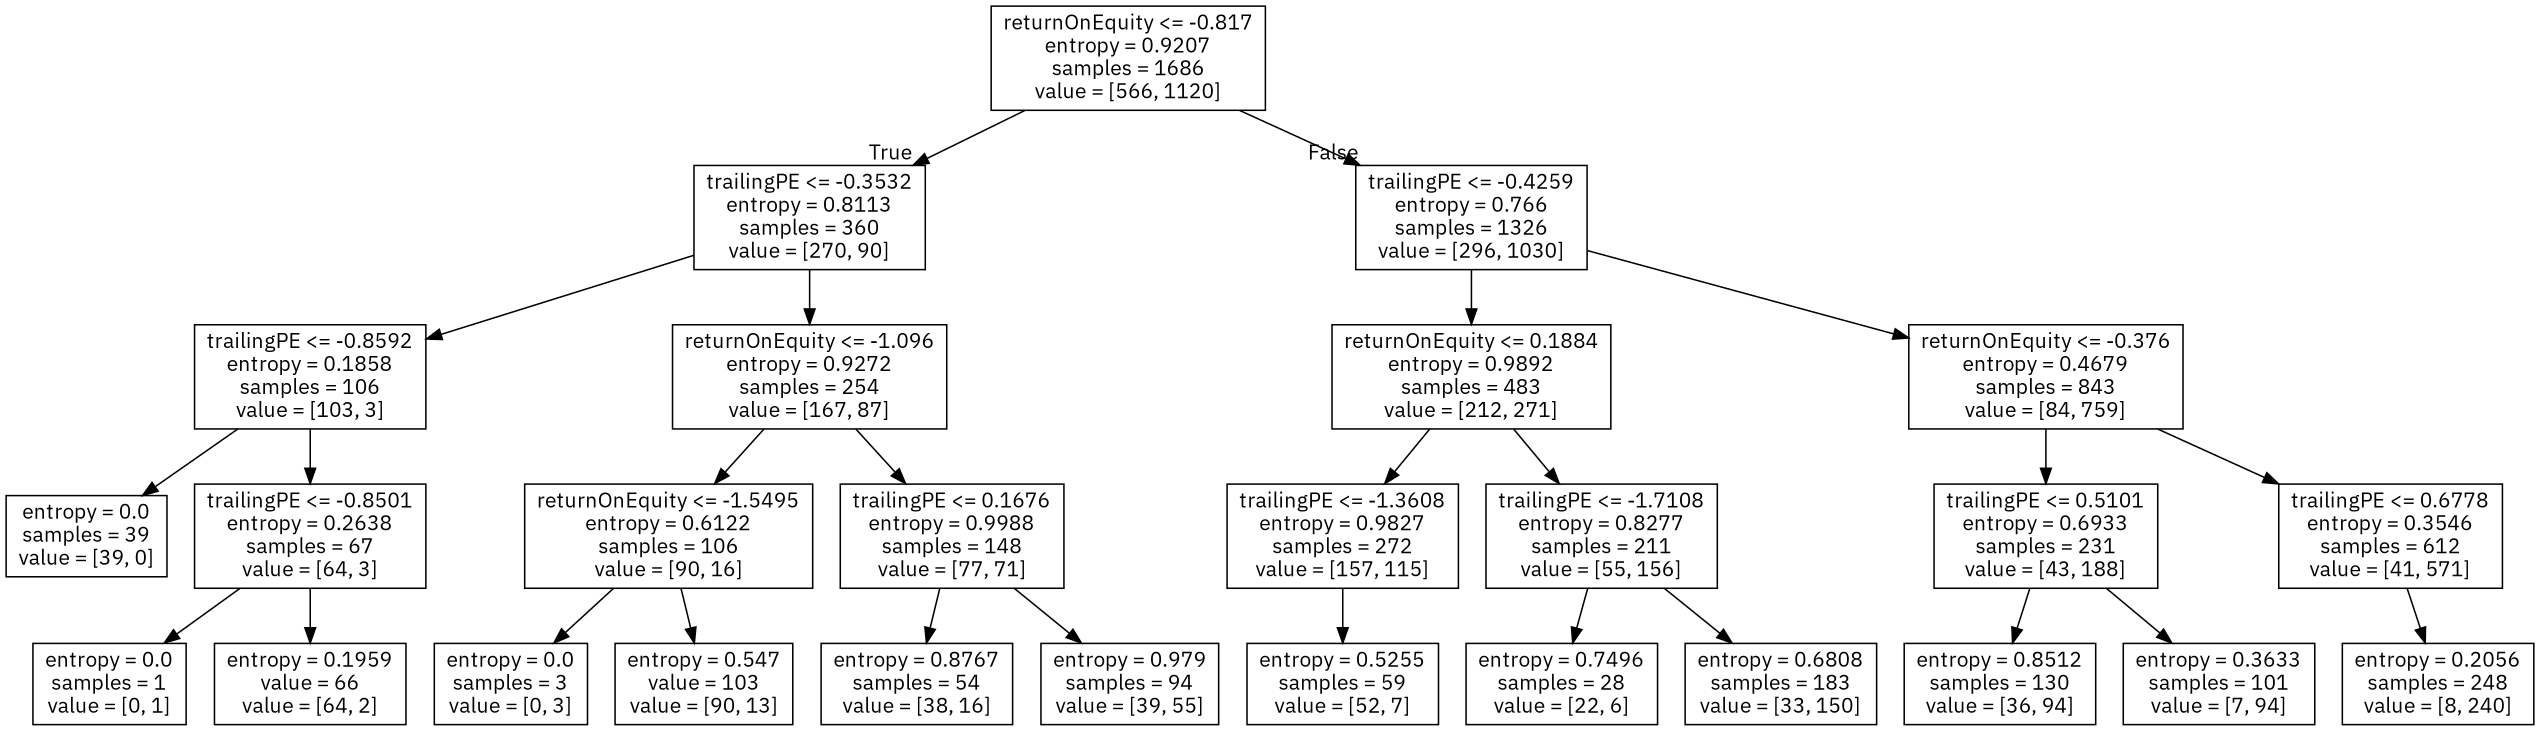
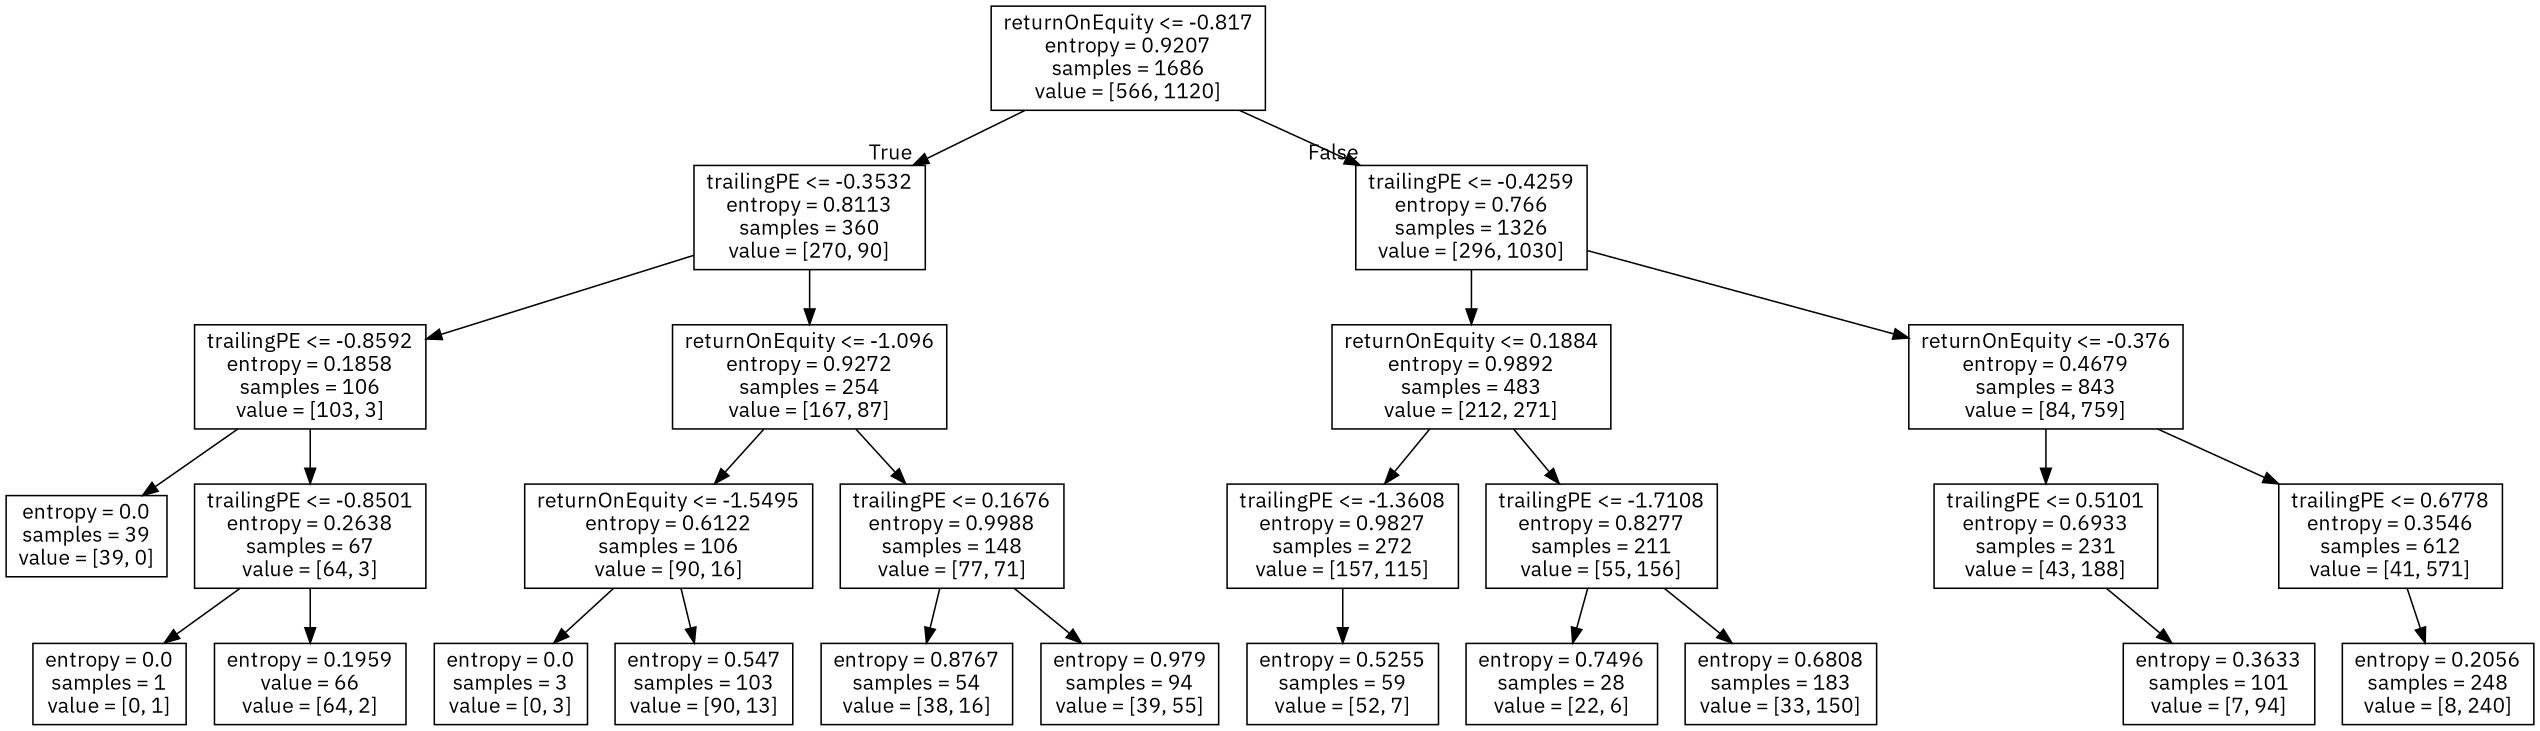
node "entropy = 0.547 value = 103 value = [90, 13]": label "entropy = 0.547 value = 103 value = [90, 13]" -> "entropy = 0.547 samples = 103 value = [90, 13]"
node "entropy = 0.8512 samples = 130 value = [36, 94]": removed
